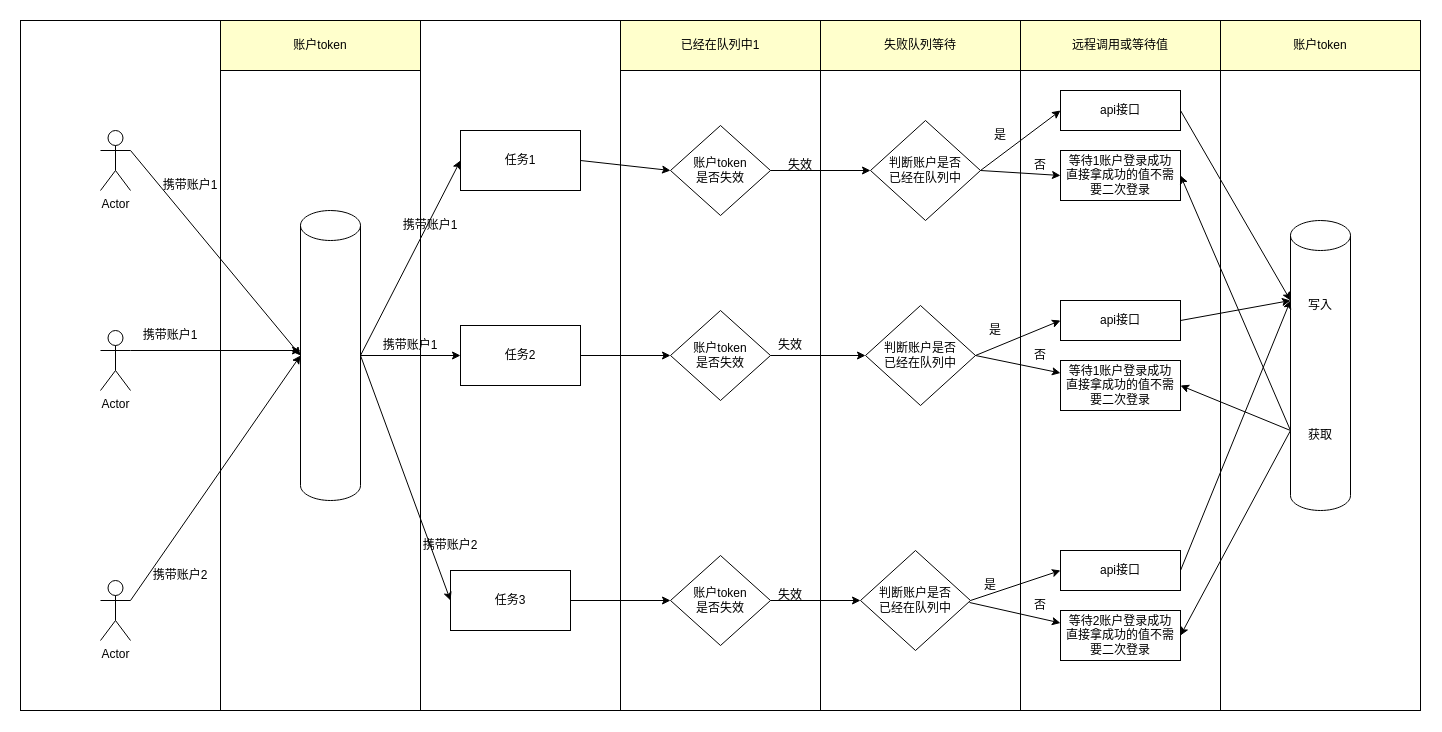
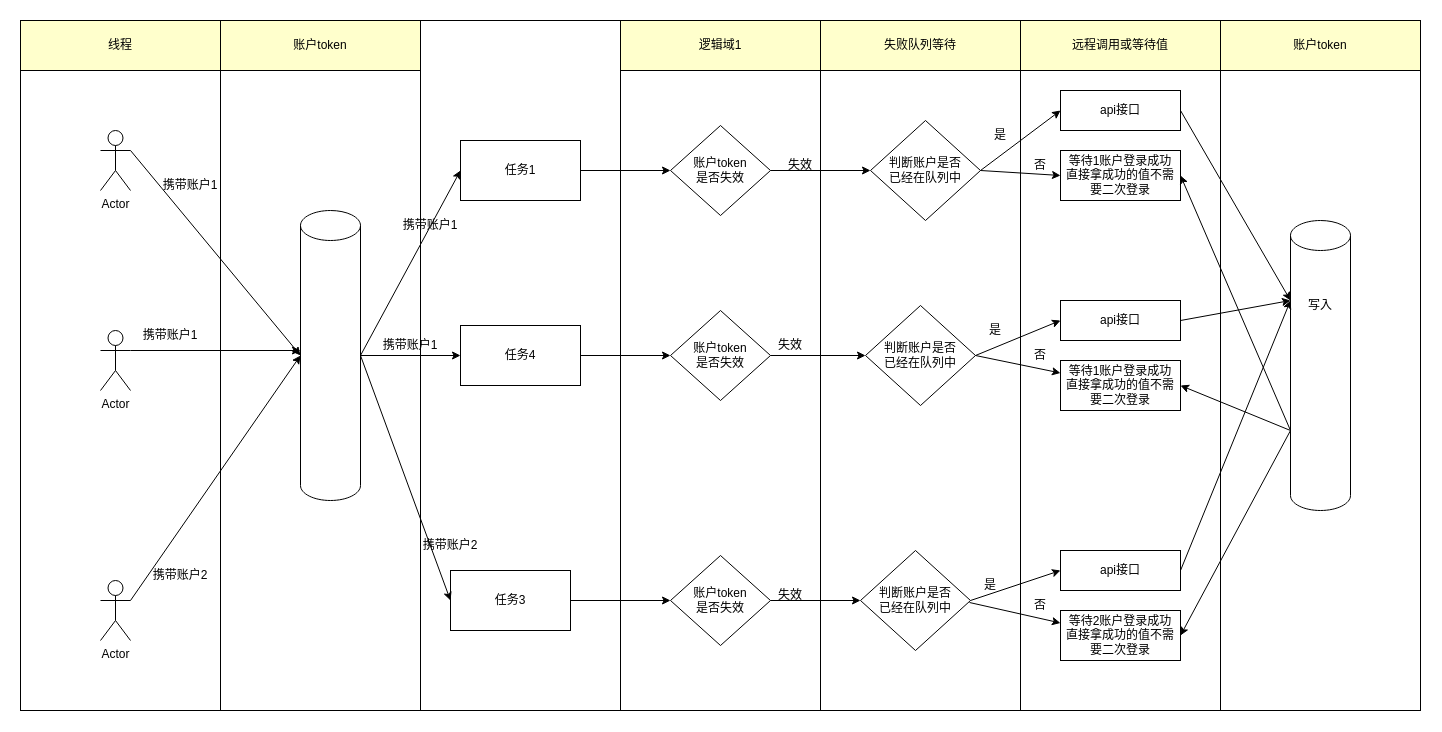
node "线程": added
node "已经在队列中1": label "已经在队列中1" -> "逻辑域1"
node "任务1": moved (521, 161) -> (521, 171)
node "任务2": label "任务2" -> "任务4"
node "获取": removed
